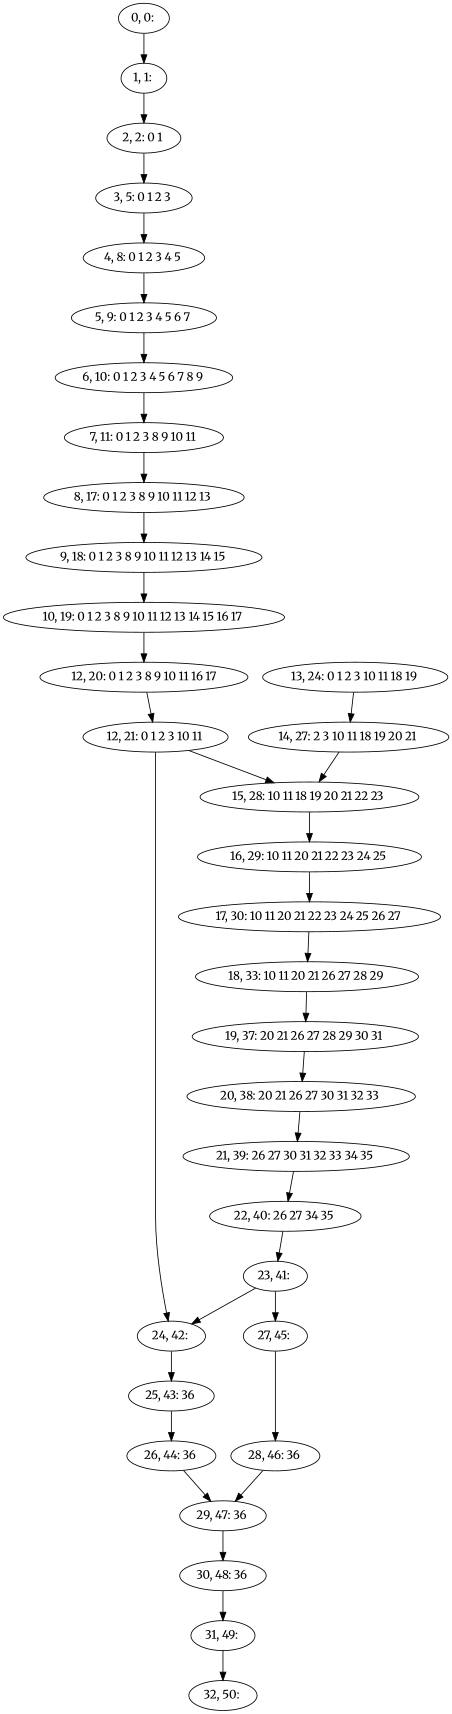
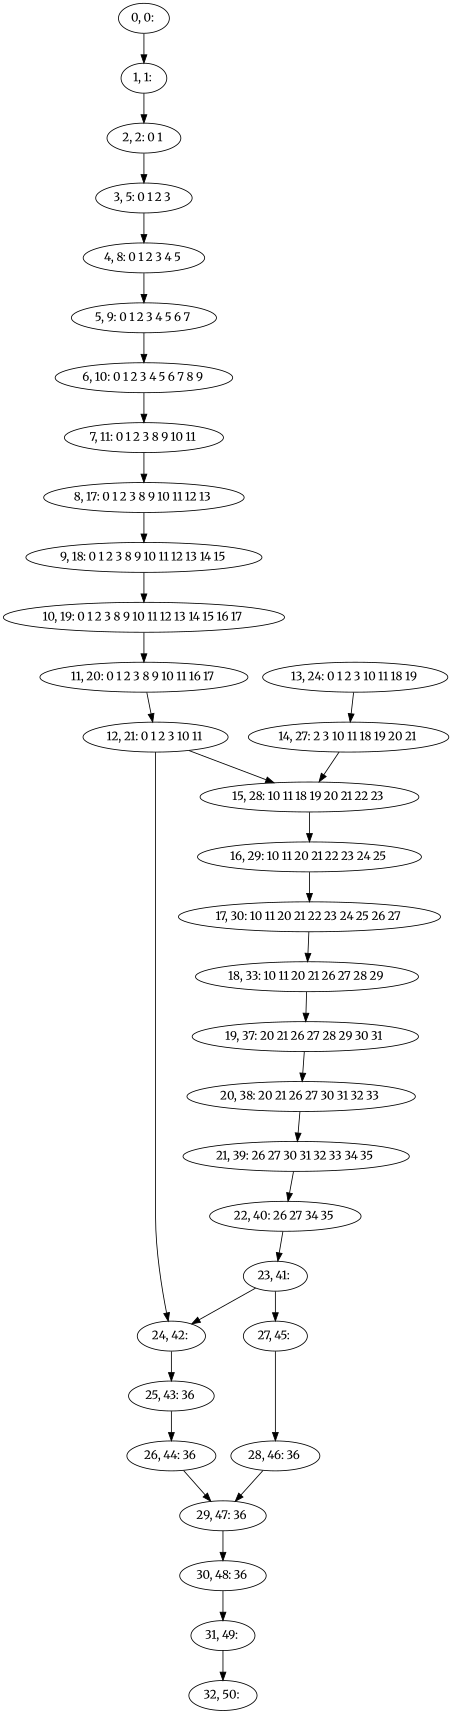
node "12, 20: 0 1 2 3 8 9 10 11 16 17": label "12, 20: 0 1 2 3 8 9 10 11 16 17" -> "11, 20: 0 1 2 3 8 9 10 11 16 17"
